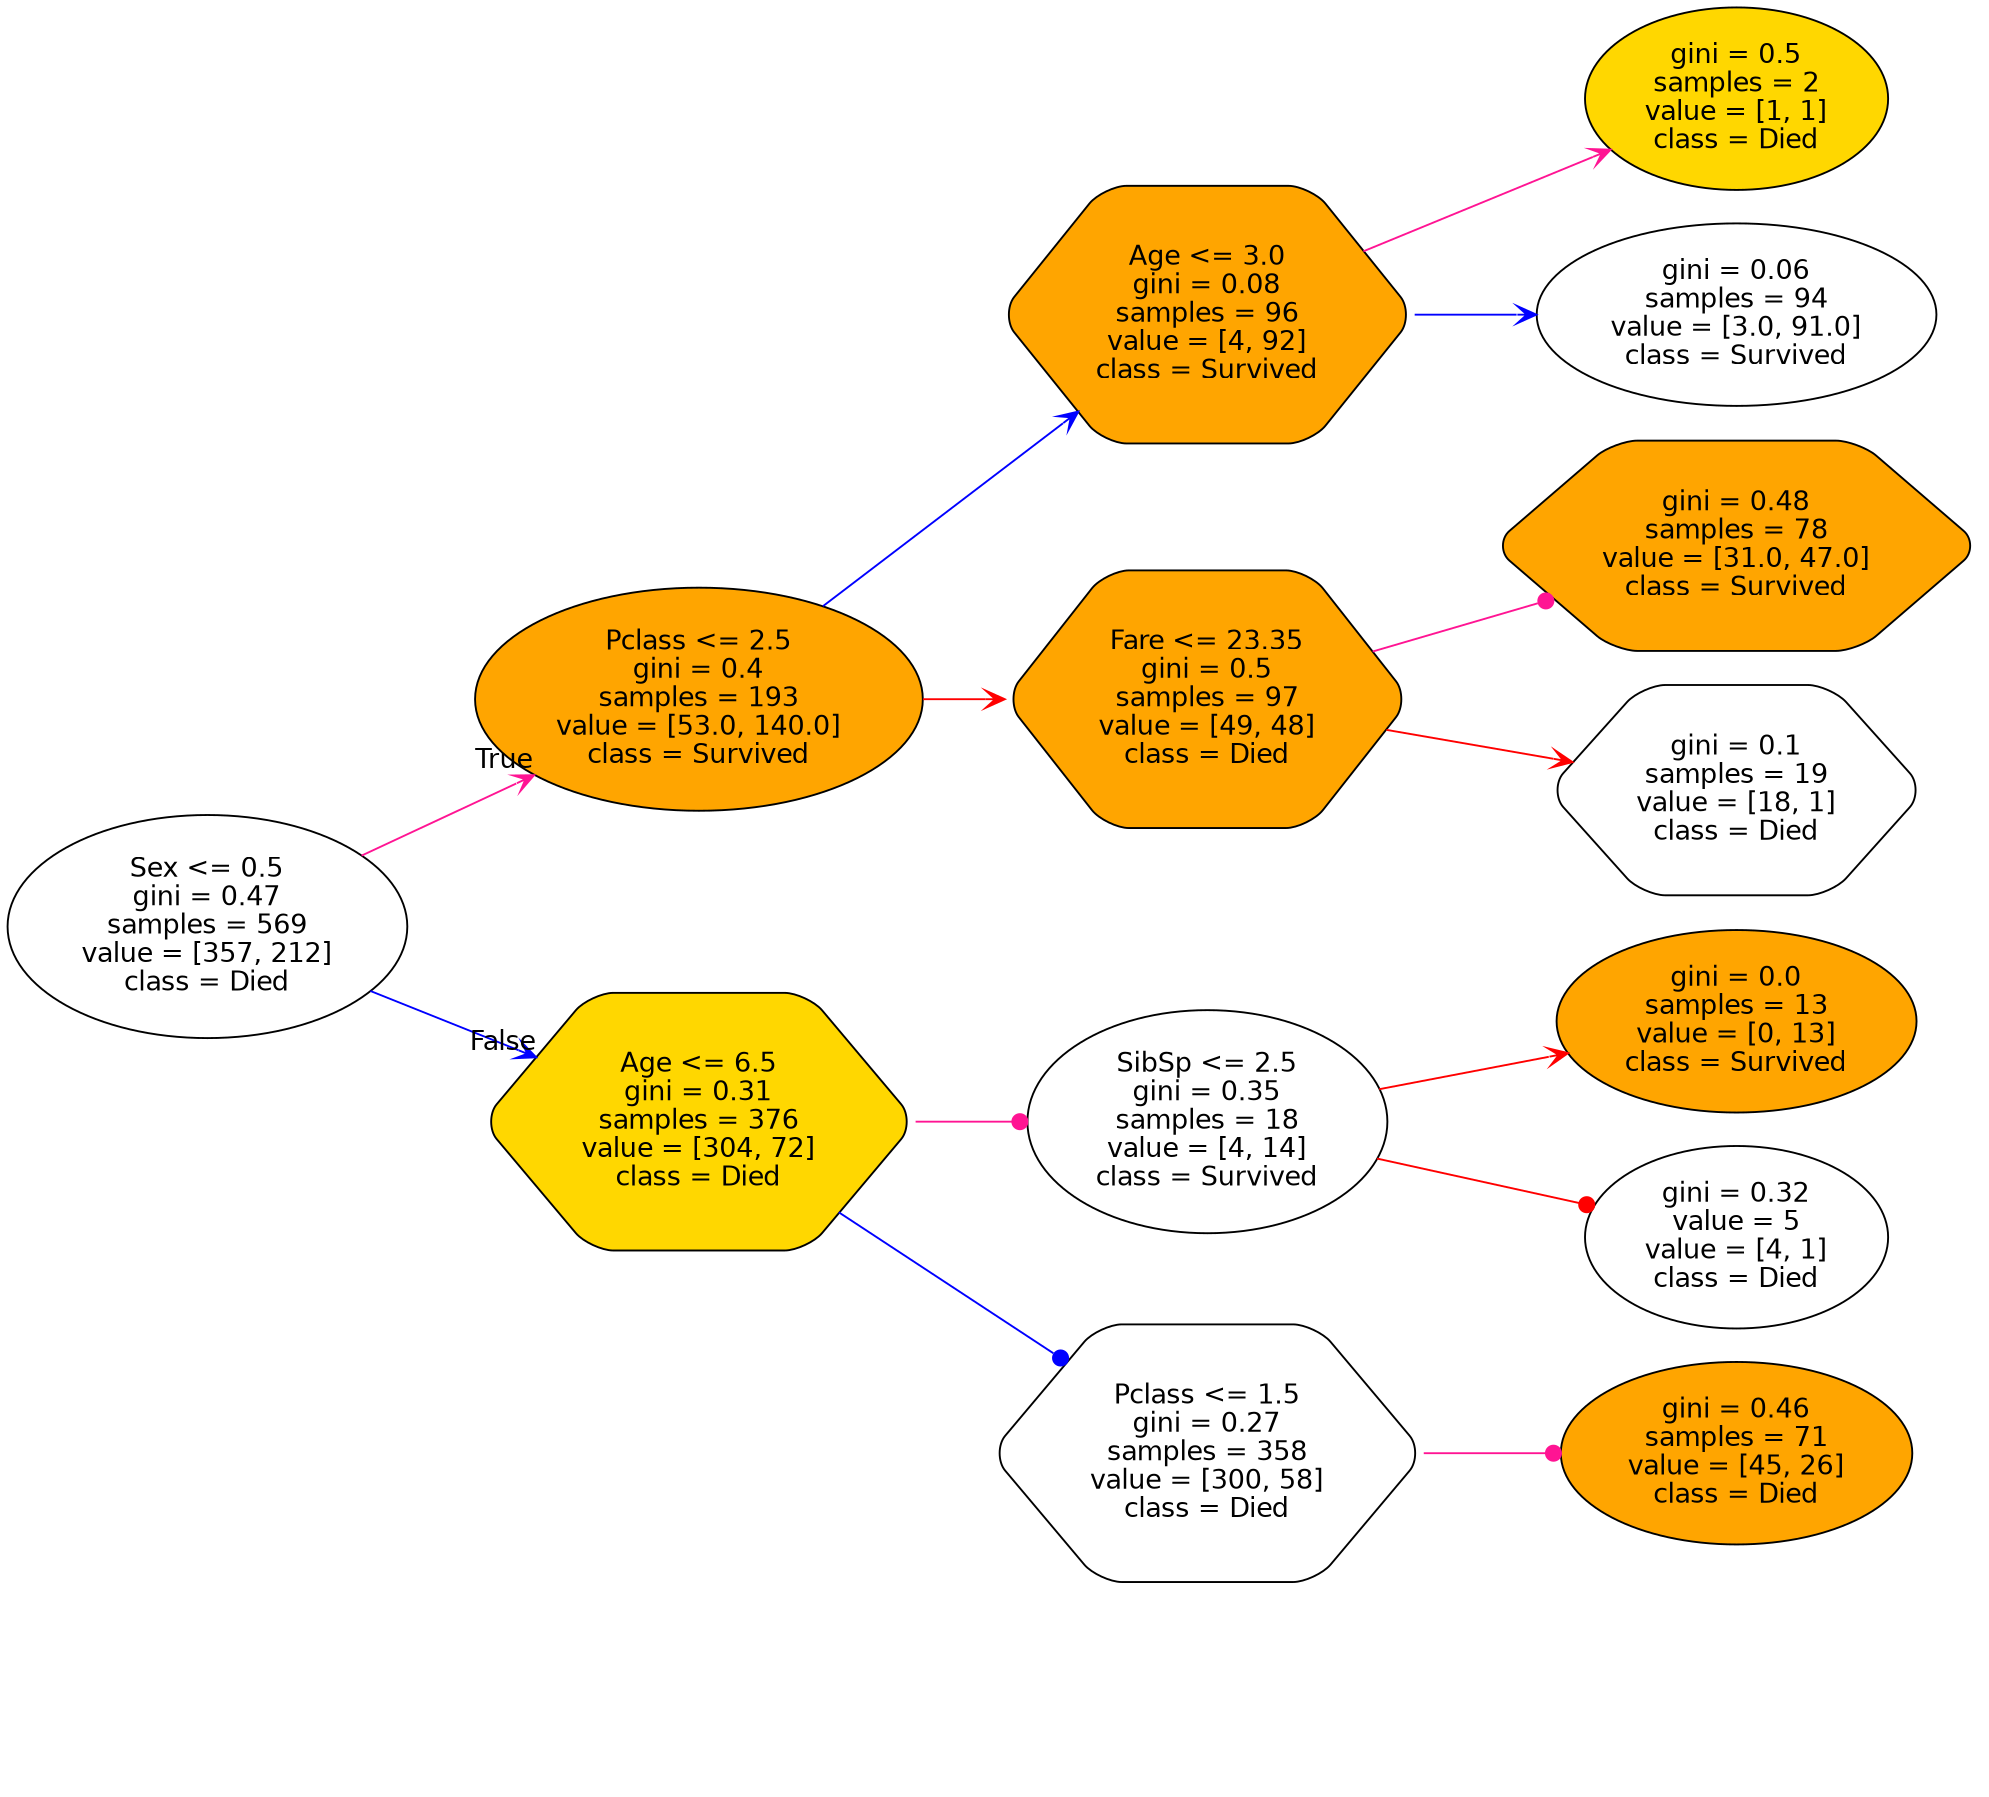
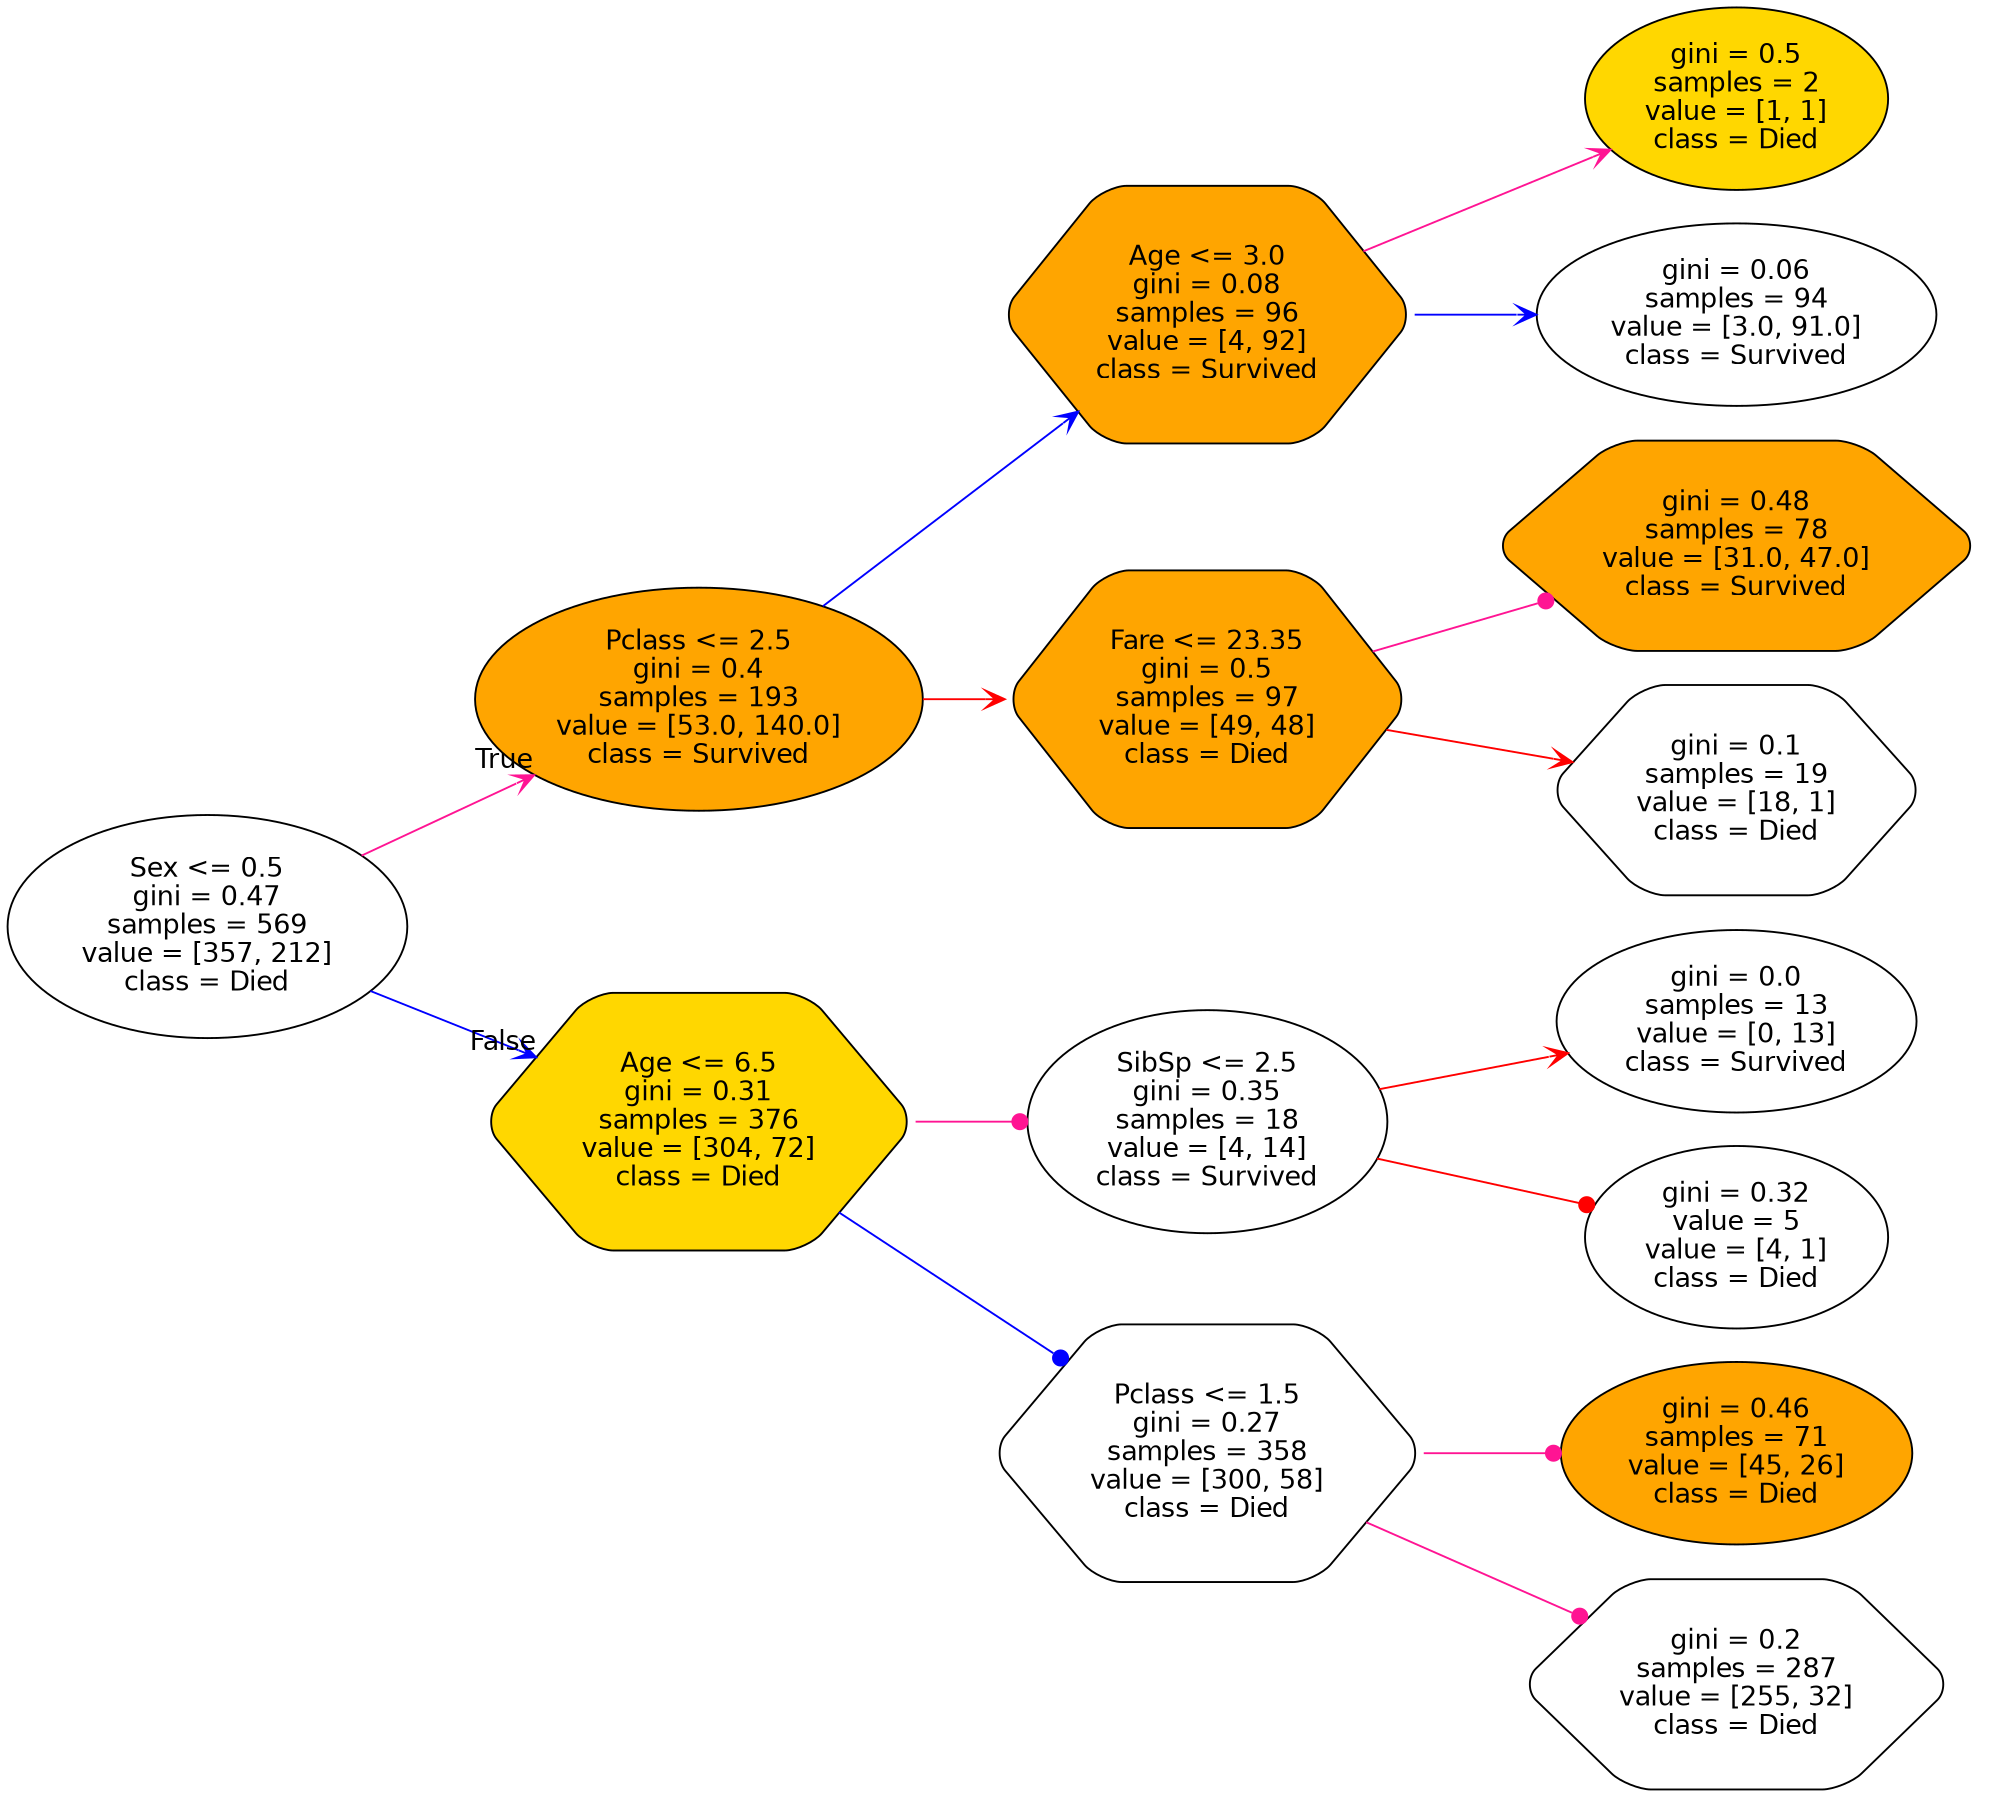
node "gini = 0.0 samples = 13 value = [0, 13] class = Survived": fillcolor orange -> white
node "gini = 0.2 samples = 287 value = [255, 32] class = Died": added
